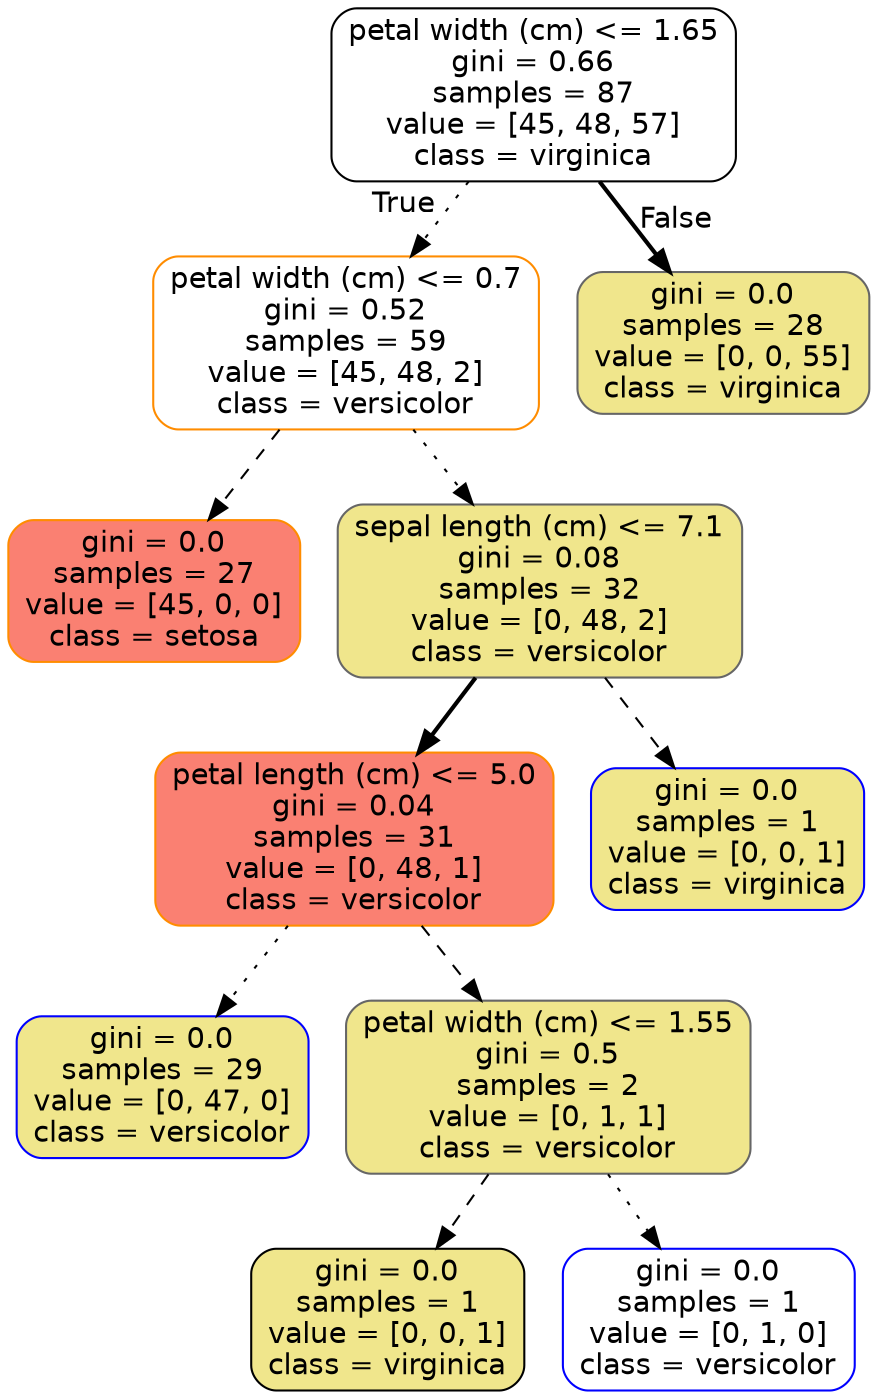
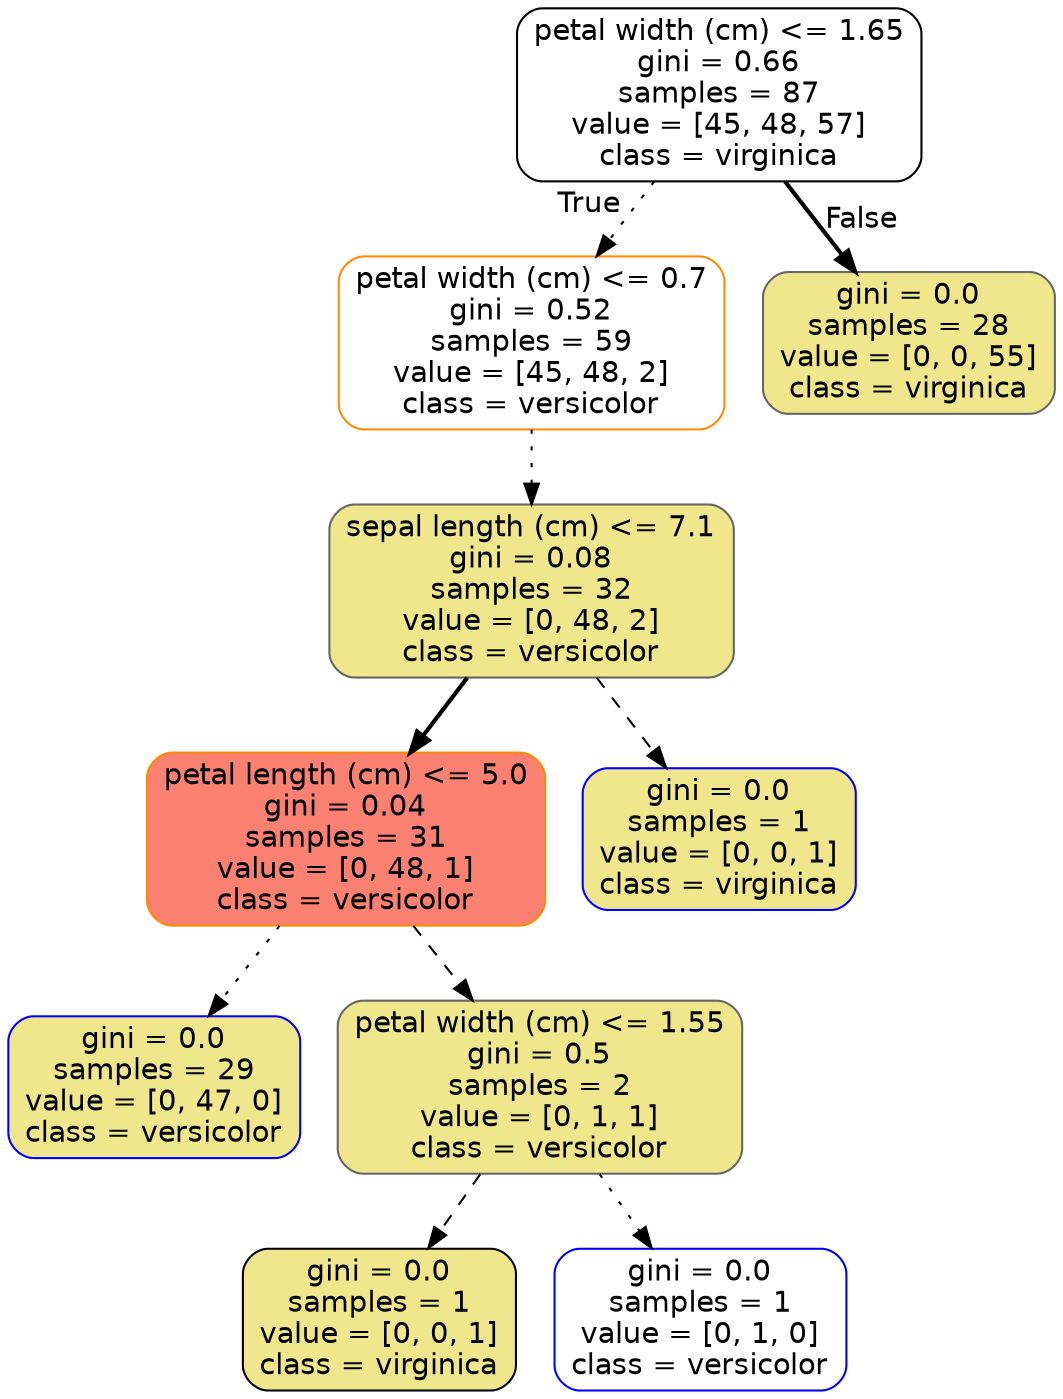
node "gini = 0.0 samples = 27 value = [45, 0, 0] class = setosa": removed
